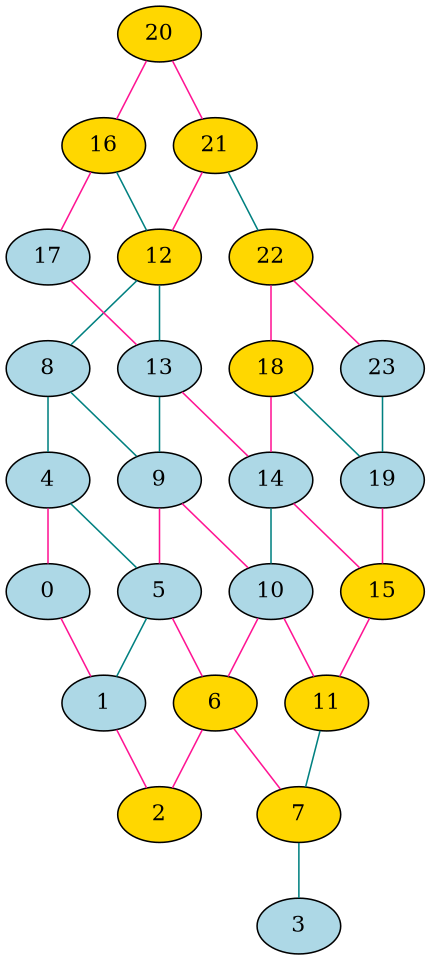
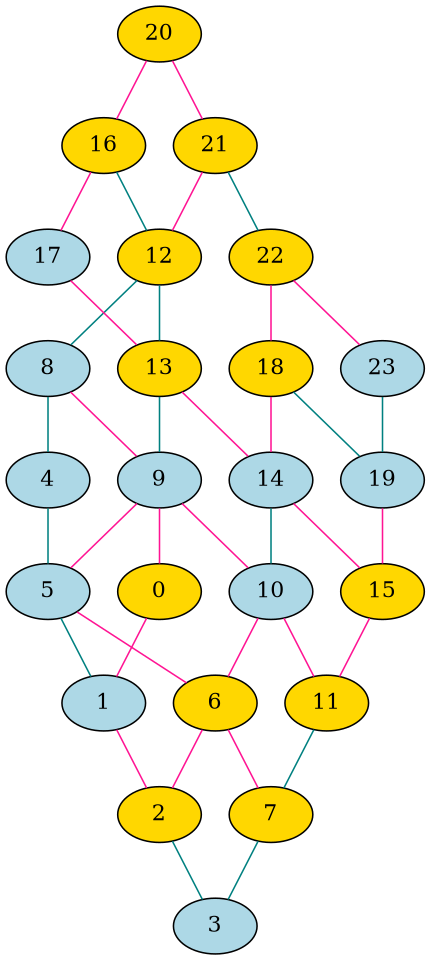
node "13": fillcolor lightblue -> gold
edge "8" -- "9": color teal -> deeppink
edge "4" -- "0": now "9" -- "0"
node "0": fillcolor lightblue -> gold
edge "2" -- "3": added
